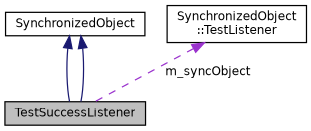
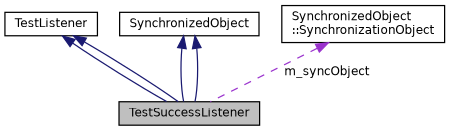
node "TestListener": added
node "SynchronizedObject ::TestListener": label "SynchronizedObject ::TestListener" -> "SynchronizedObject ::SynchronizationObject"
